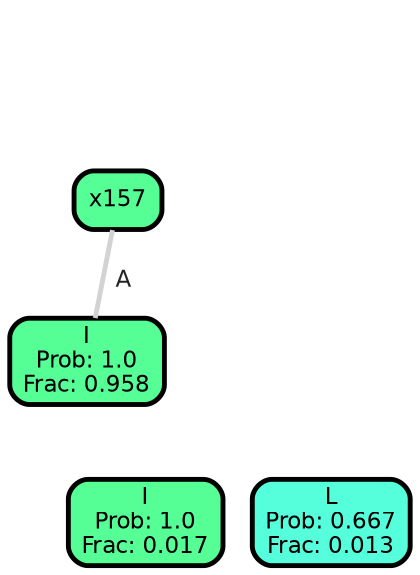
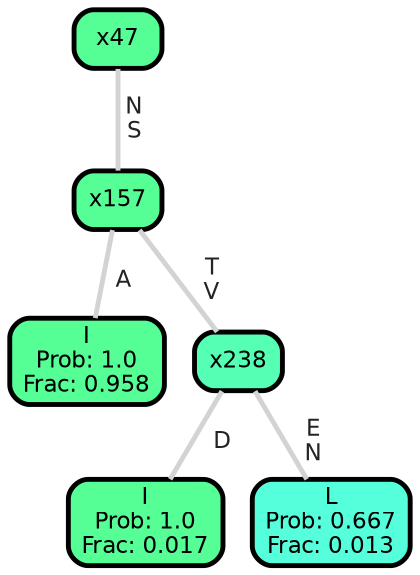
node "x47": added
node "x238": added
